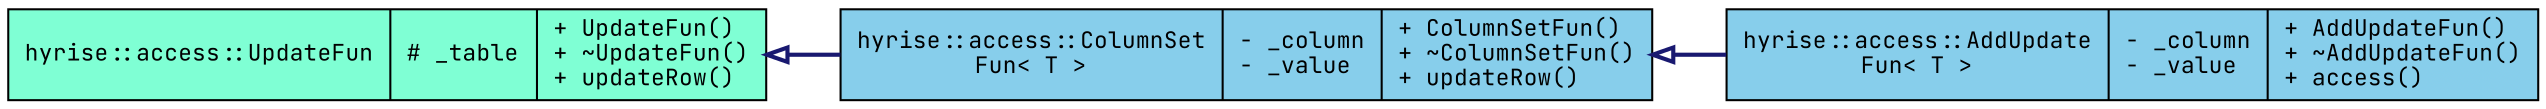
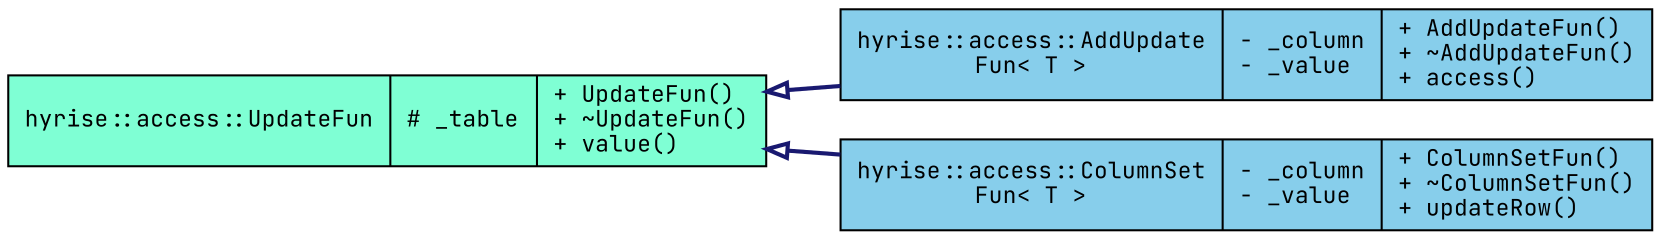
edge "hyrise::access::AddUpdate" -> "hyrise::access::ColumnSet": now "hyrise::access::AddUpdate" -> "hyrise::access::UpdateFun"
node "hyrise::access::UpdateFun": text "+ updateRow()" -> "+ value()"
